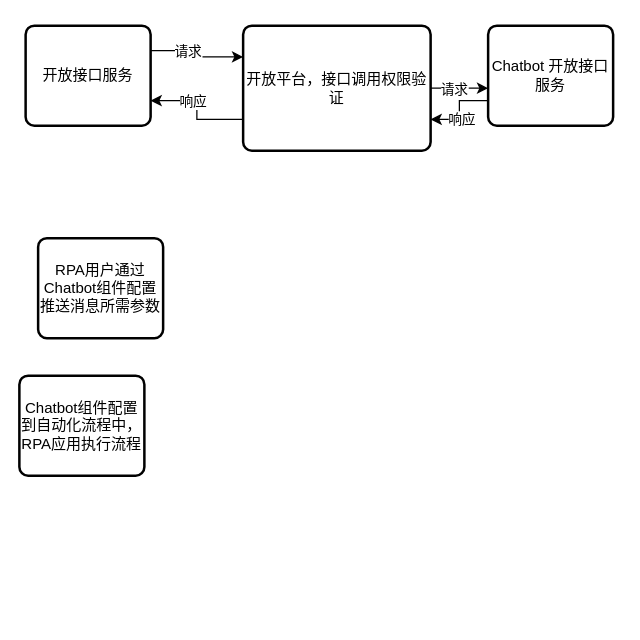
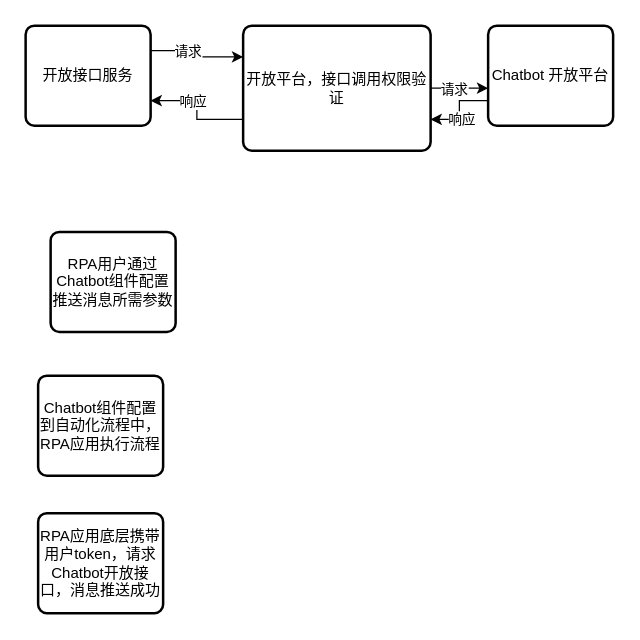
node "Chatbot 开放接口服务": label "Chatbot 开放接口服务" -> "Chatbot 开放平台"
node "RPA用户通过Chatbot组件配置推送消息所需参数": moved (101, 288) -> (113, 282)
node "Chatbot组件配置到自动化流程中，RPA应用执行流程": moved (82, 426) -> (101, 426)
node "RPA应用底层携带用户token，请求Chatbot开放接口，消息推送成功": added
